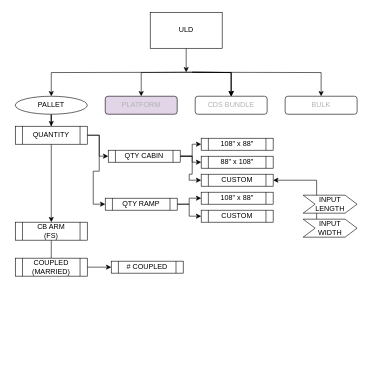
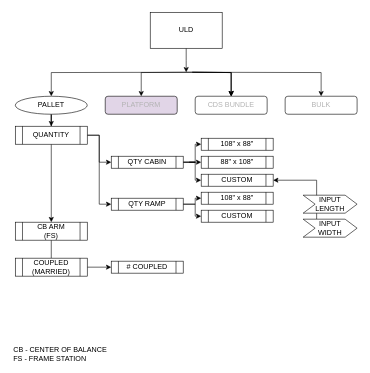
node "QTY CABIN": moved (144, 156) -> (147, 162)
node "QTY RAMP": moved (141, 204) -> (147, 204)
node "CB - CENTER OF BALANCE FS - FRAME STATION": added
